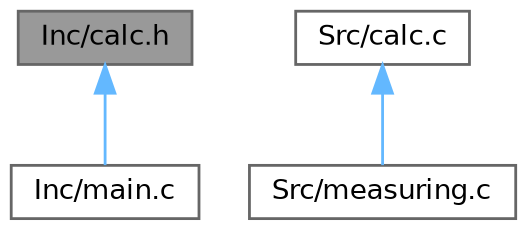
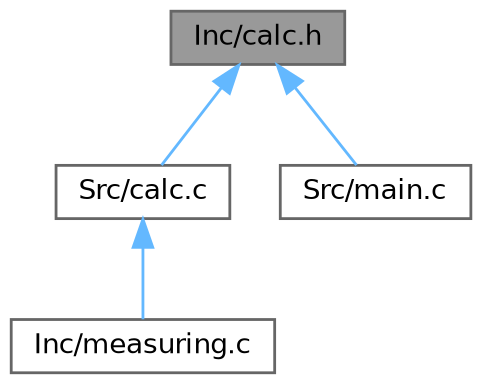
edge "Src/calc.c" -> "Inc/calc.h": added
node "Inc/main.c": label "Inc/main.c" -> "Src/main.c"
node "Src/measuring.c": label "Src/measuring.c" -> "Inc/measuring.c"
